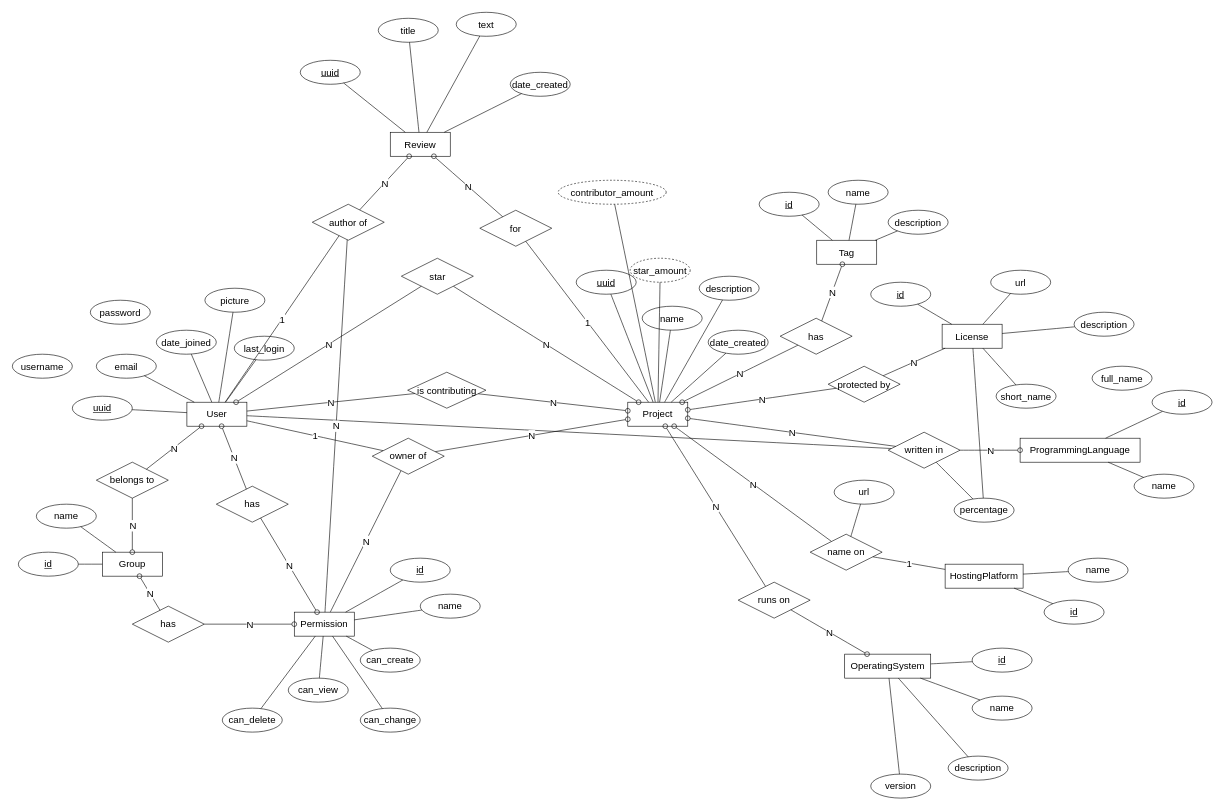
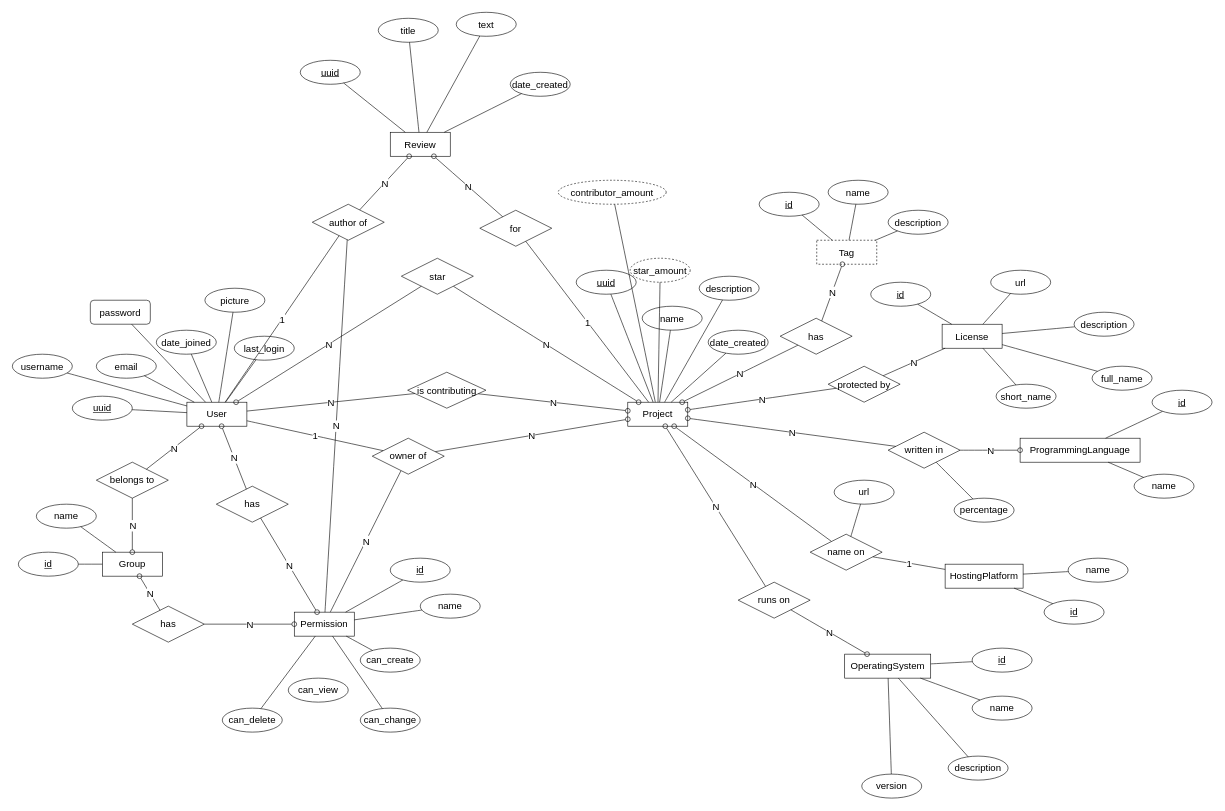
node "Tag": style solid -> dashed
node "password": shape ellipse -> rounded rectangle
edge "username" -- "User": added
edge "User" -- "written in": now "User" -- "password"
edge "License" -- "percentage": now "License" -- "full_name"
edge "Permission" -- "can_view": removed
node "version": moved (901, 786) -> (892, 786)
